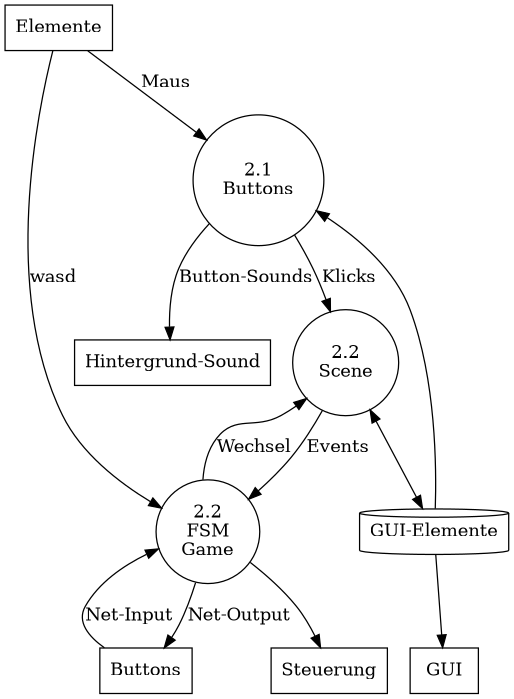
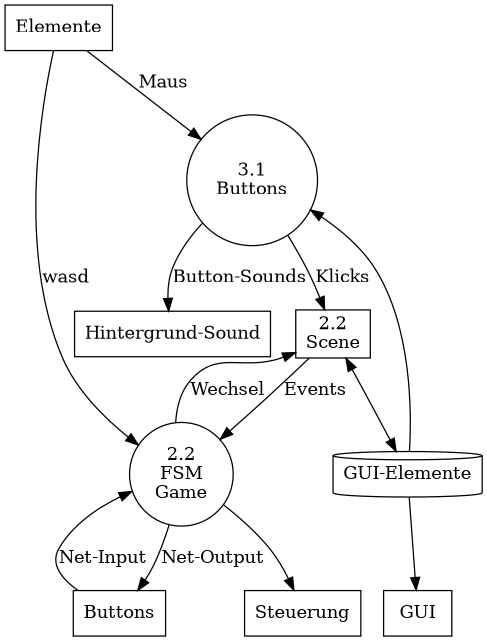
node "2.1 Buttons": label "2.1 Buttons" -> "3.1 Buttons"
node "2.2 Scene": shape circle -> box
